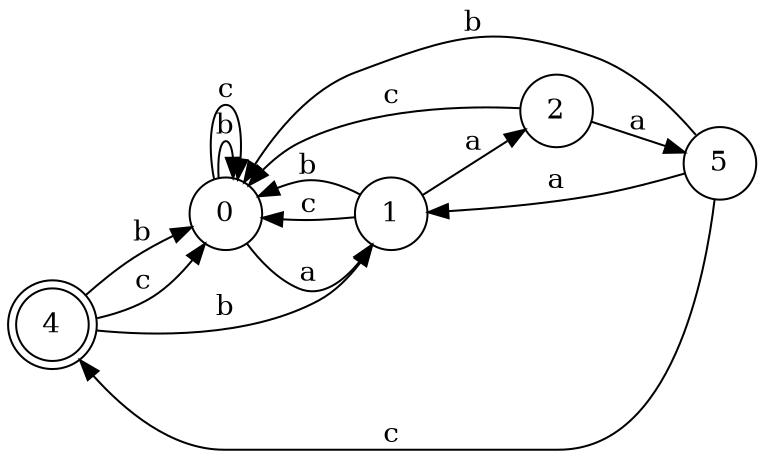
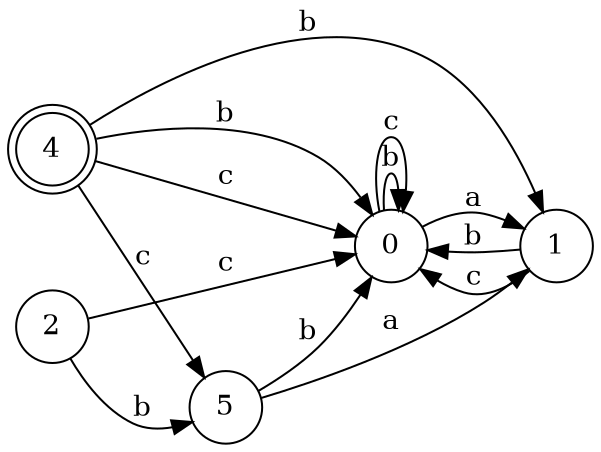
edge "2" -> "5": label "a" -> "b"
edge "1" -> "2": removed, label "a"
edge "5" -> "4": reversed
